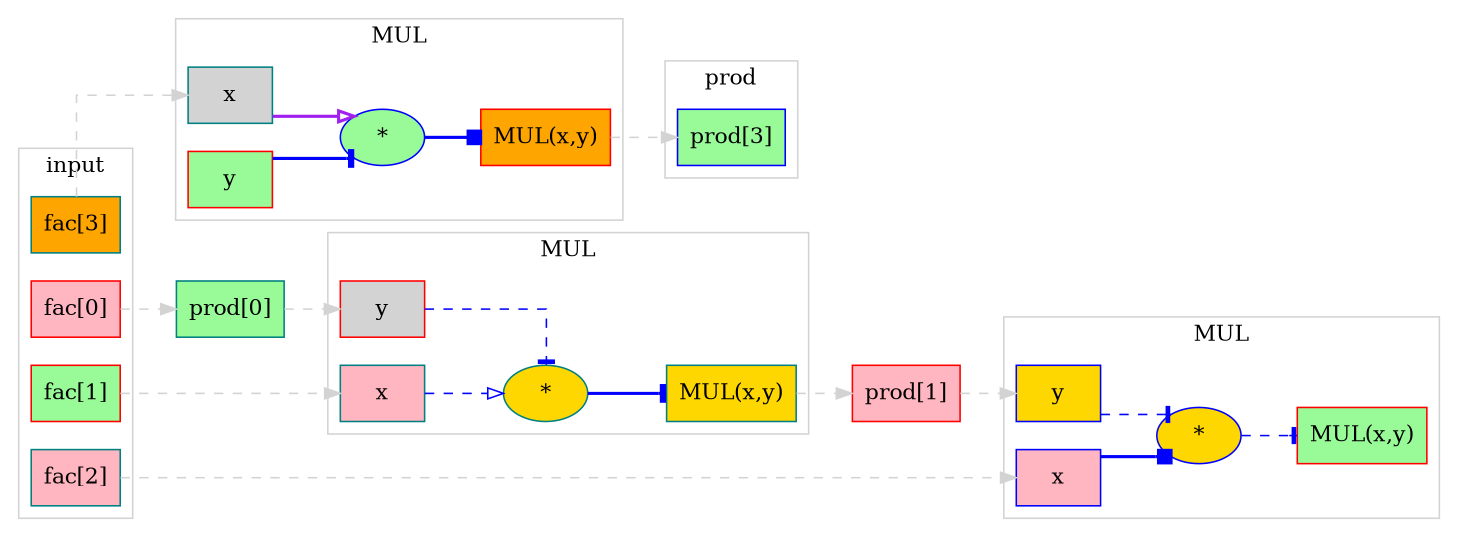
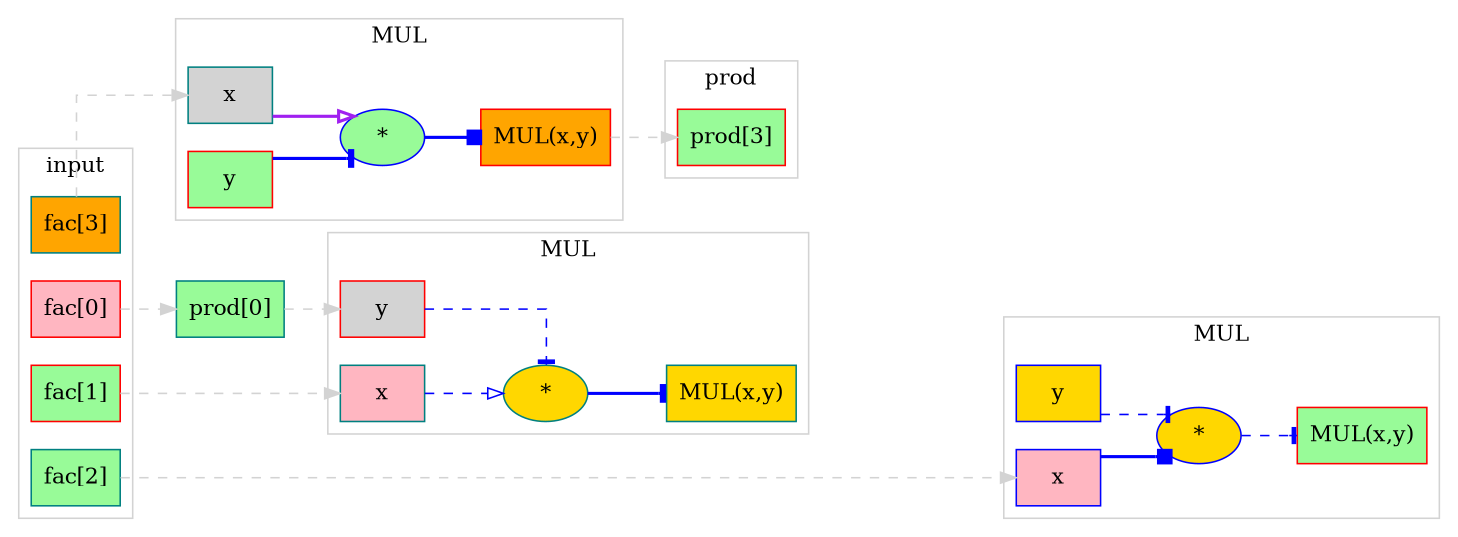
node "prod[3]": color blue -> red
node "prod[1]": removed
node "fac[2]": fillcolor lightpink -> palegreen
